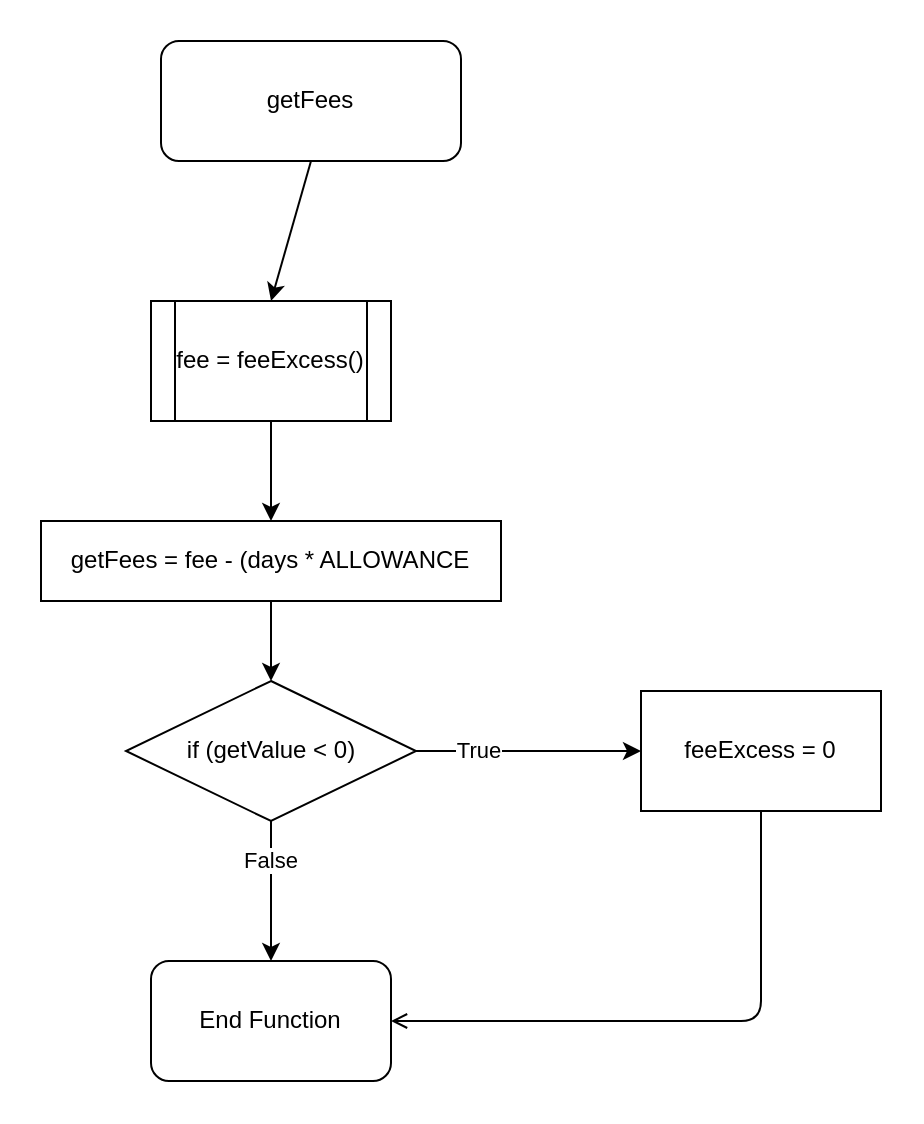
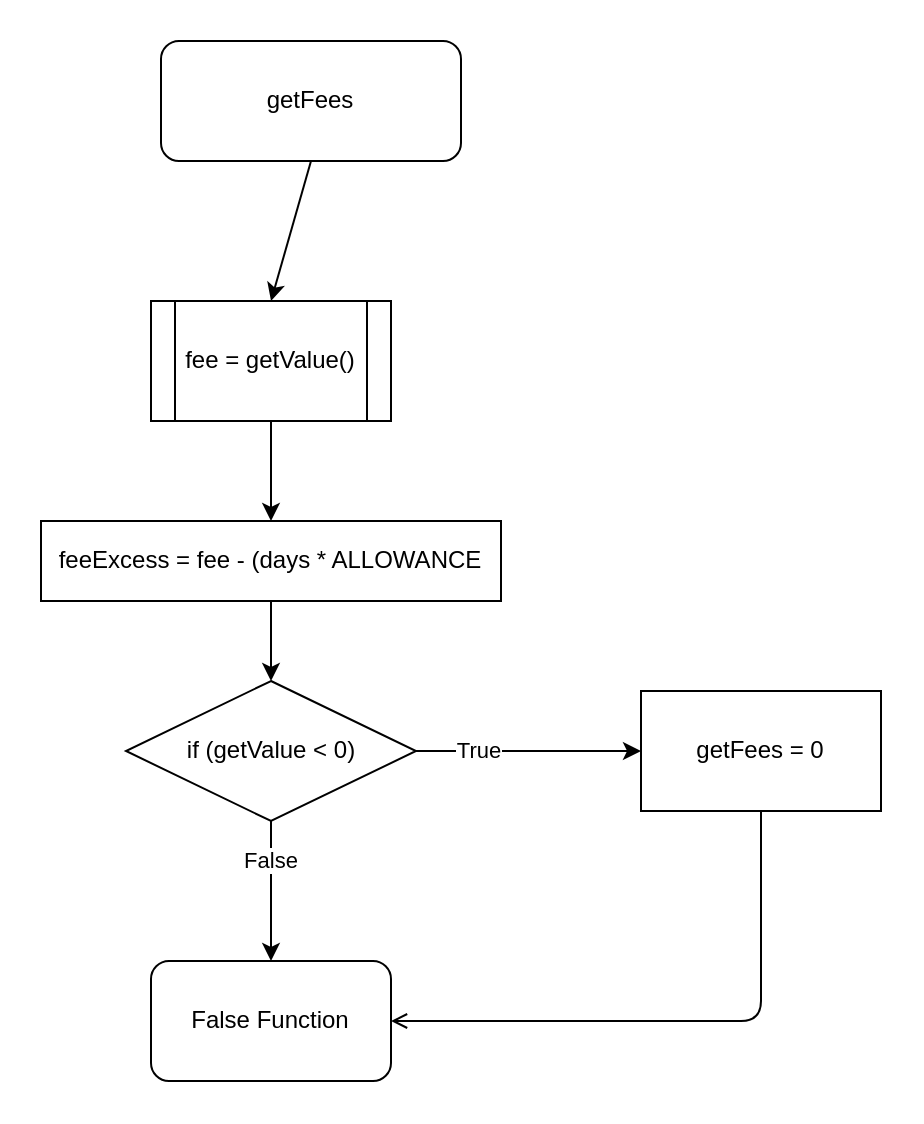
node "fee = feeExcess()": label "fee = feeExcess()" -> "fee = getValue()"
node "getFees = fee - (days * ALLOWANCE": label "getFees = fee - (days * ALLOWANCE" -> "feeExcess = fee - (days * ALLOWANCE"
node "feeExcess = 0": label "feeExcess = 0" -> "getFees = 0"
node "End Function": label "End Function" -> "False Function"
